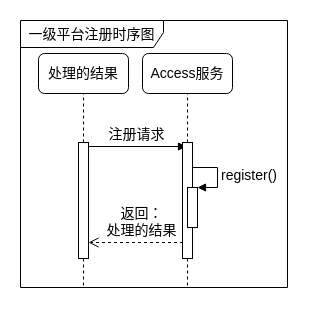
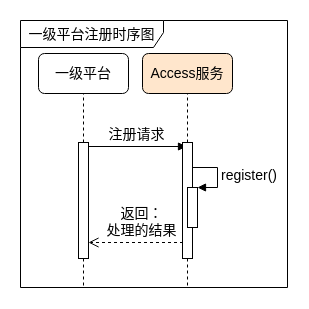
node "处理的结果": label "处理的结果" -> "一级平台"
node "Access服务": fillcolor #ffffff -> #ffe6cc
